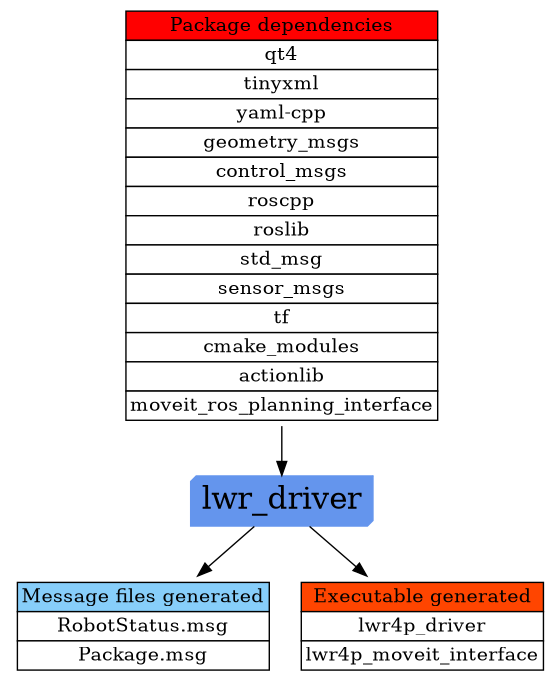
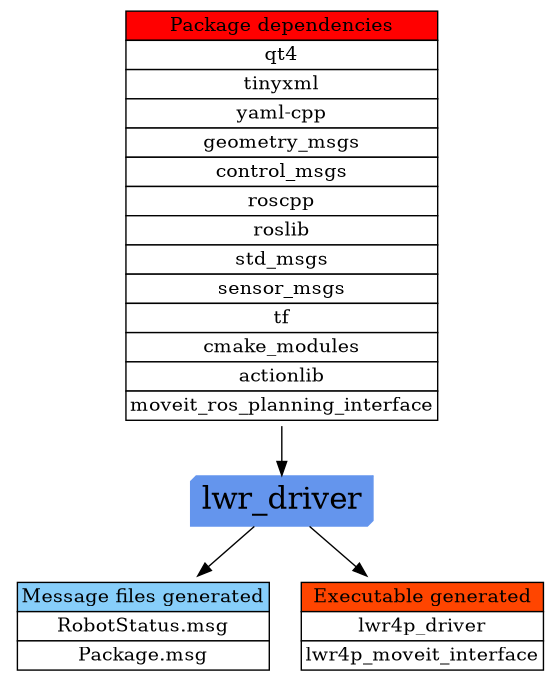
node "Package dependencies": text "std_msg" -> "std_msgs"
